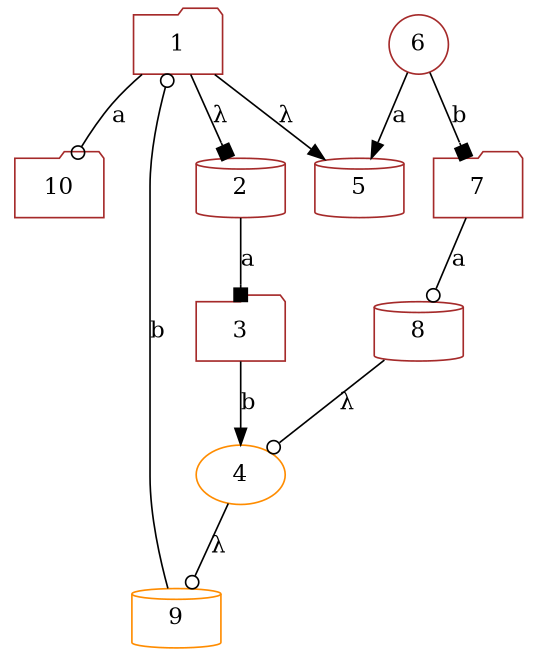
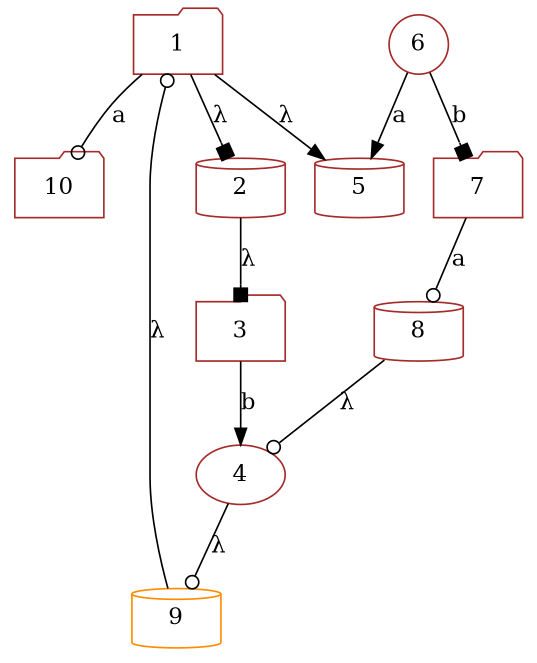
edge "2" -> "3": label "a" -> "λ"
edge "9" -> "1": label "b" -> "λ"
node "4": color darkorange -> brown
